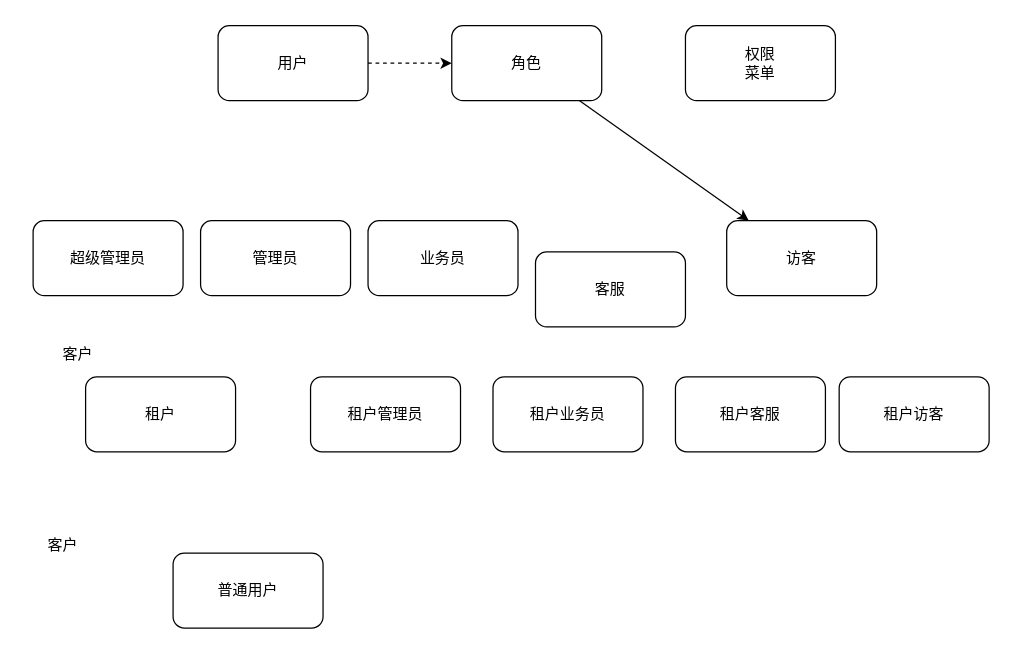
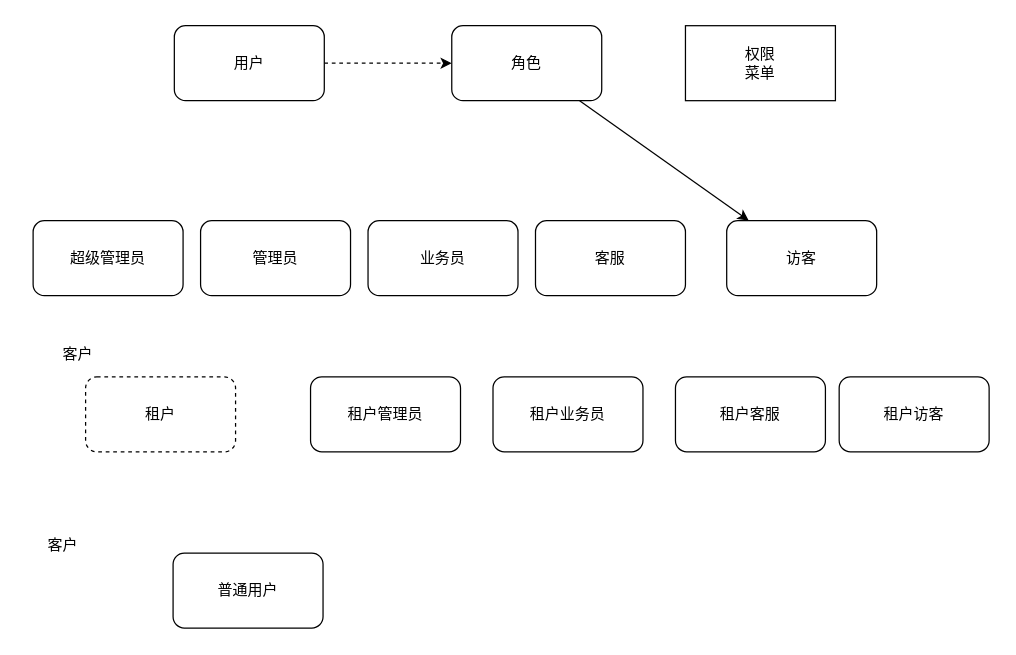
node "用户": moved (293, 63) -> (249, 63)
node "权限 菜单": shape rounded rectangle -> rectangle
node "客服": moved (611, 289) -> (611, 258)
node "租户": style solid -> dashed
